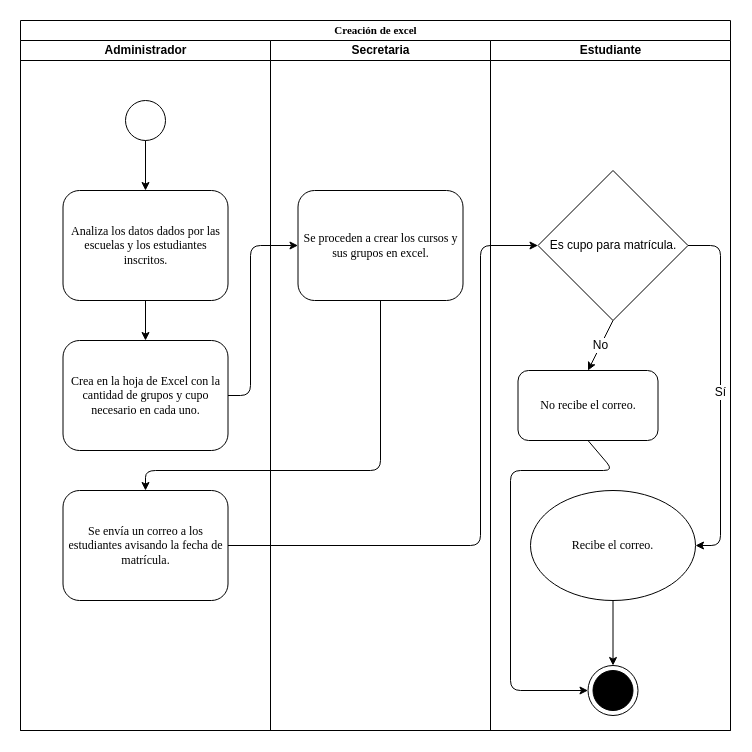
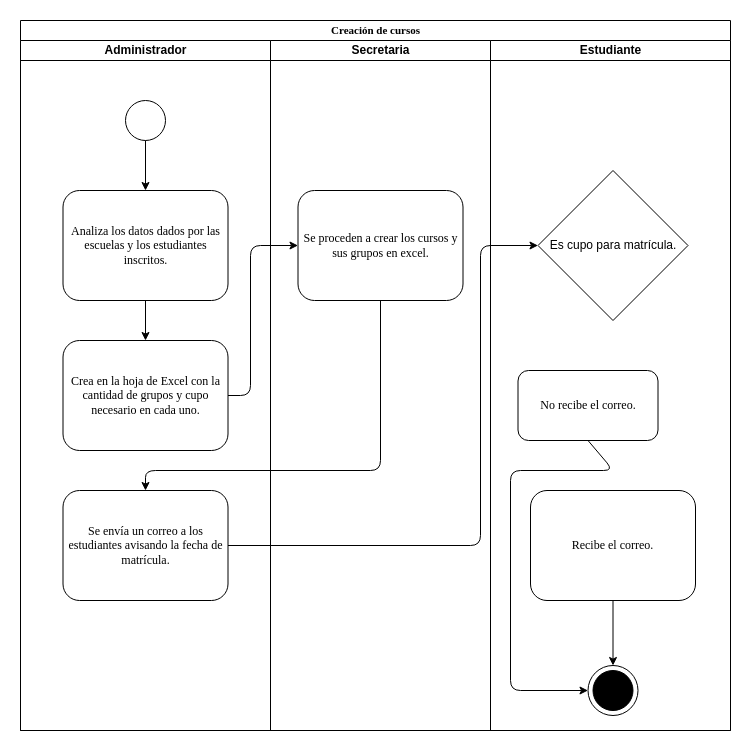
node "Creación de excel": label "Creación de excel" -> "Creación de cursos"
edge "Es cupo para matrícula." -> "No recibe el correo.": removed, label "No"
edge "Es cupo para matrícula." -> "Recibe el correo.": removed, label "Sí"
node "Recibe el correo.": shape ellipse -> rounded rectangle
